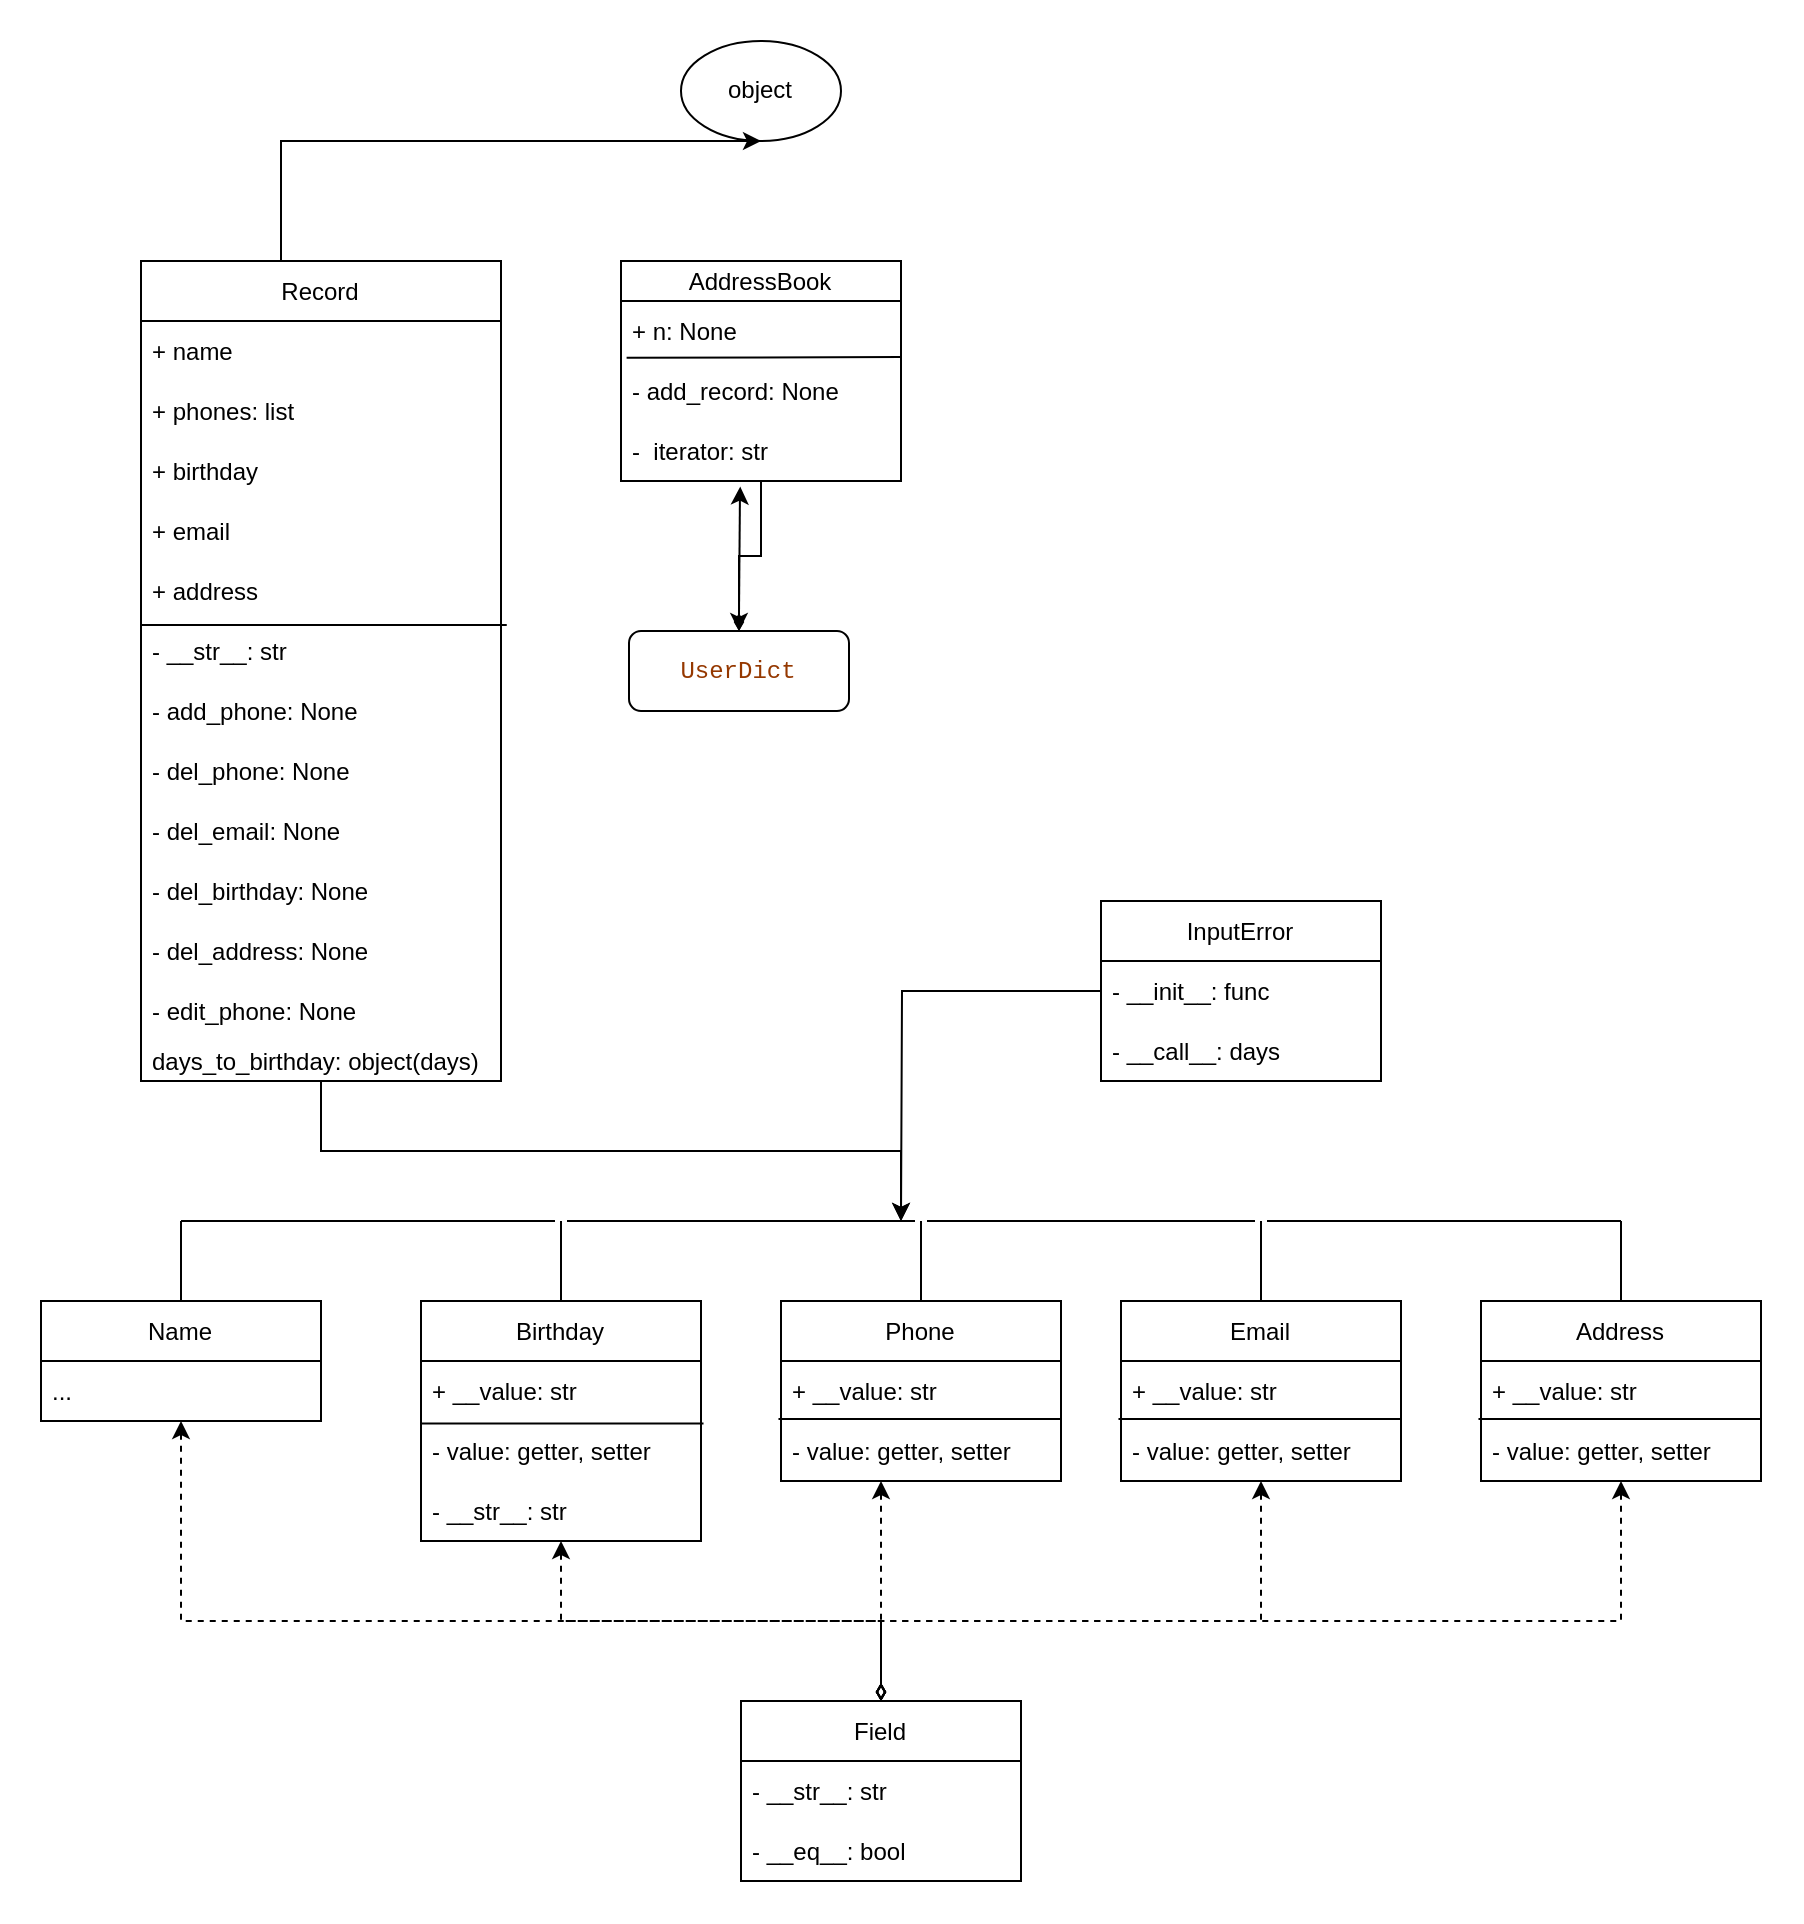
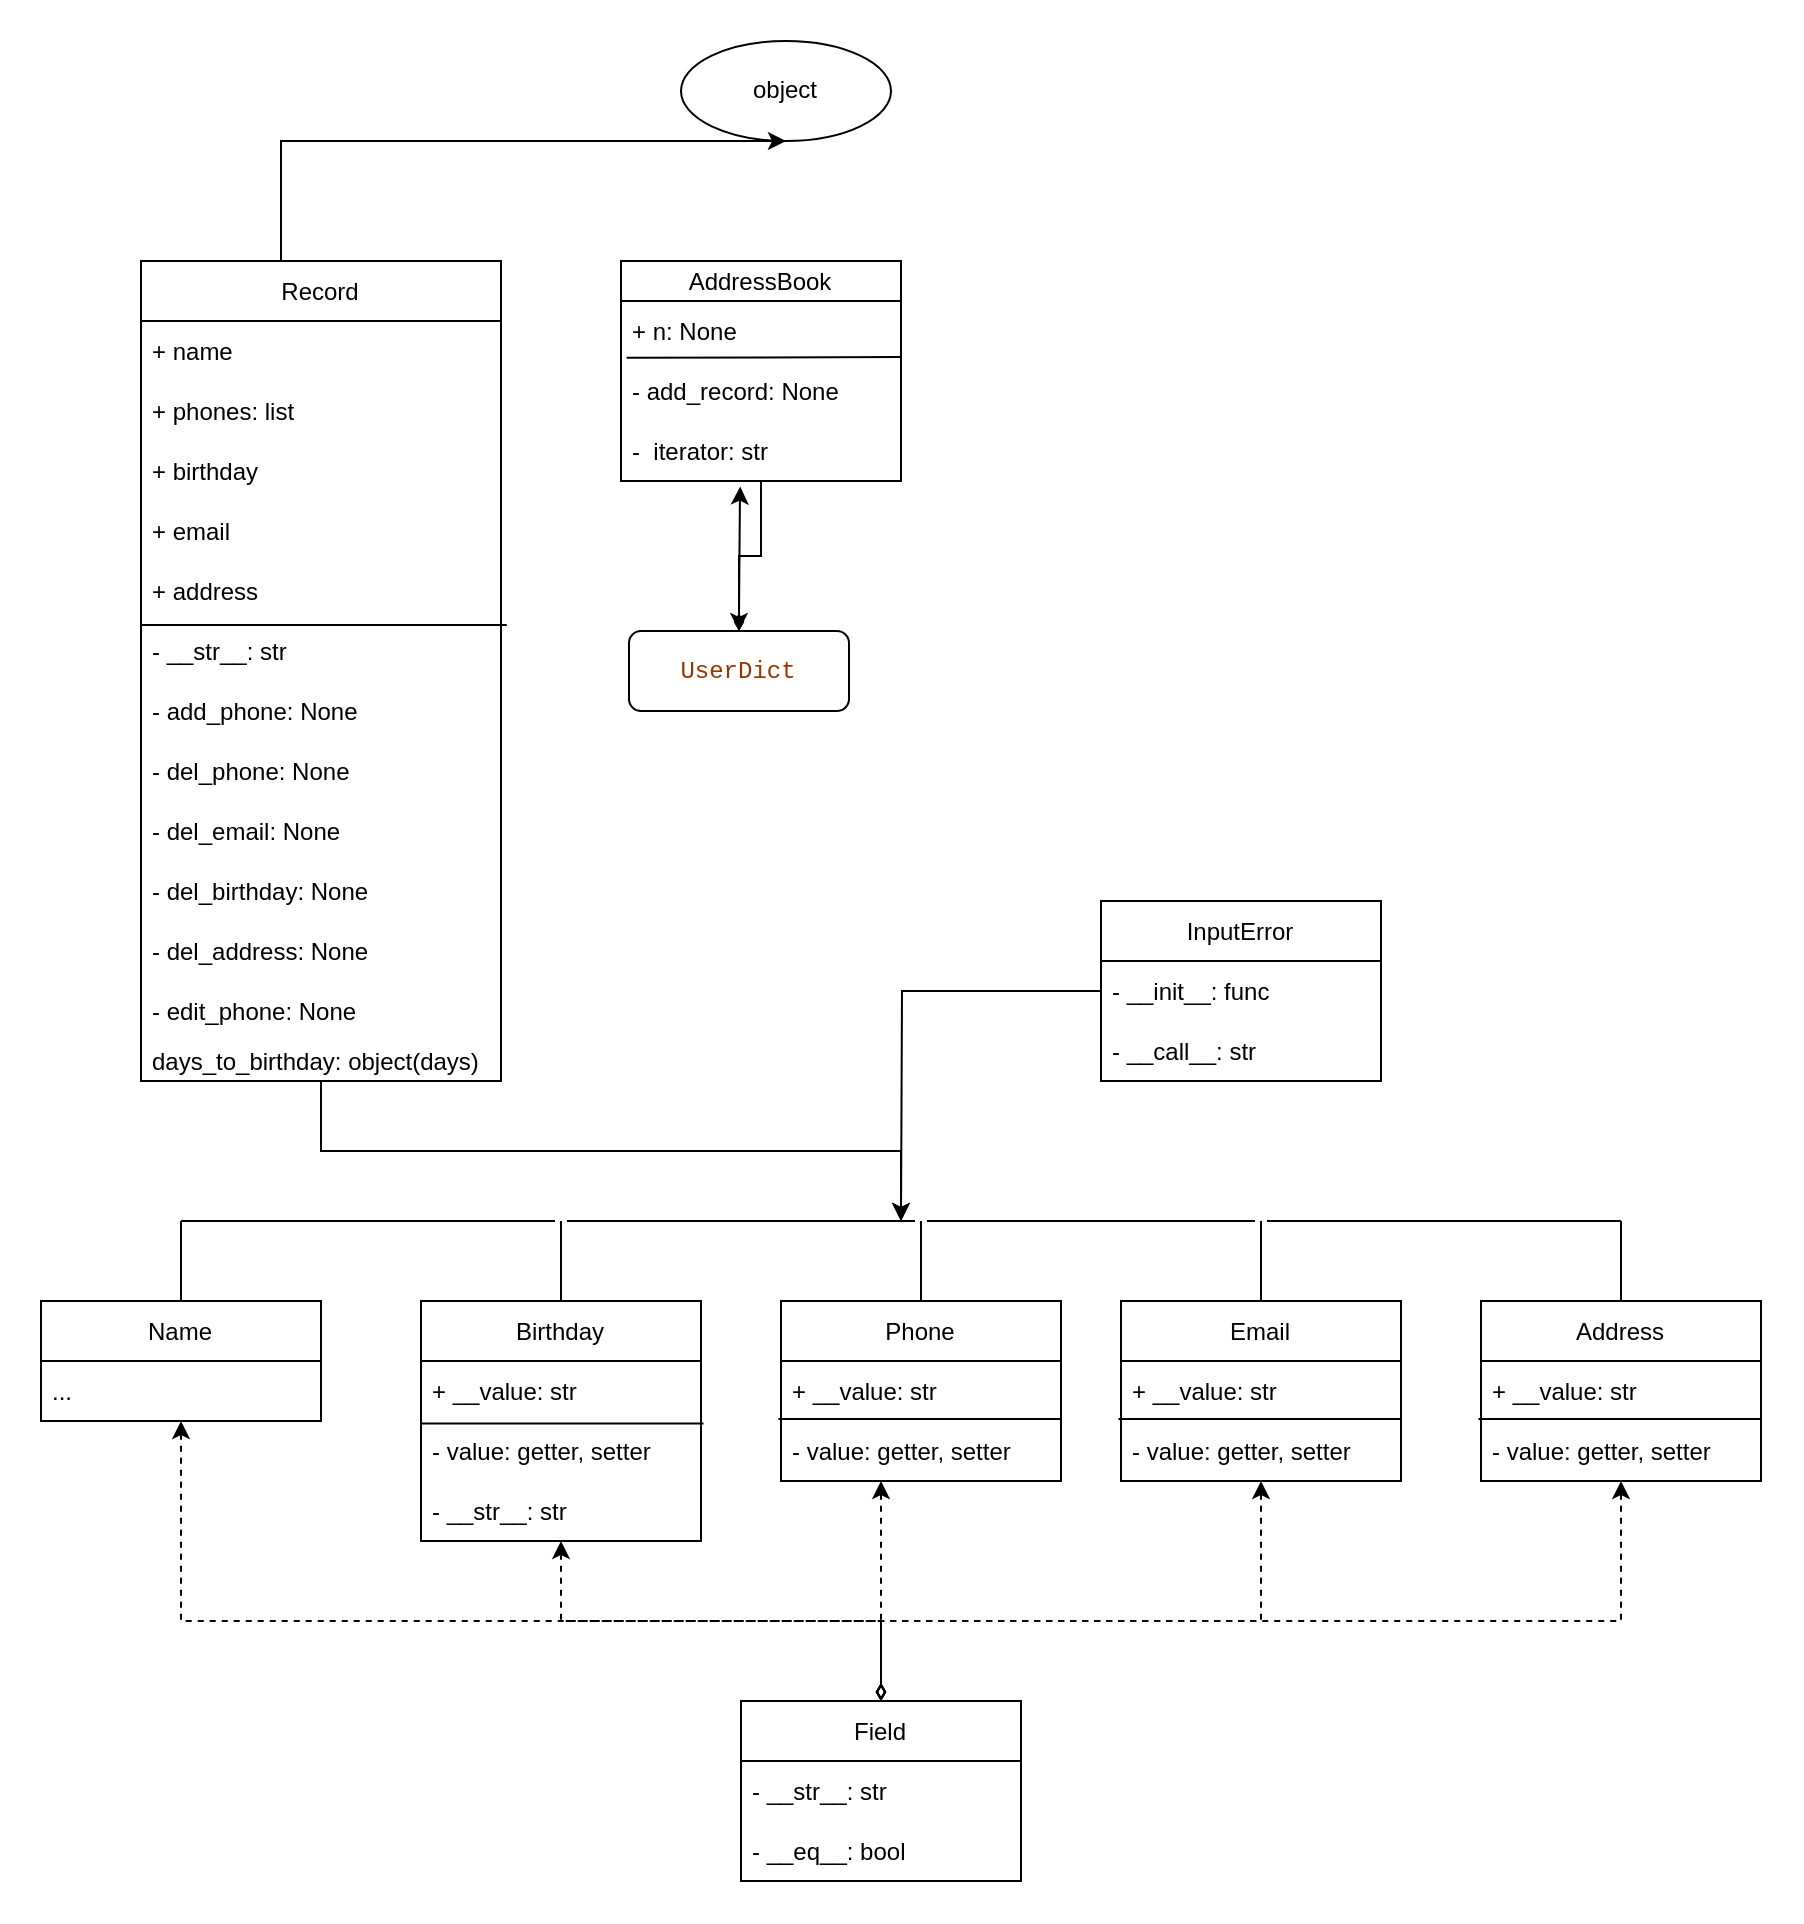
node "object": size 160x100 -> 210x100
node "- __call__: days": label "- __call__: days" -> "- __call__: str"
